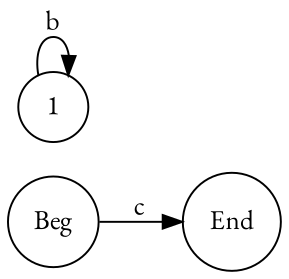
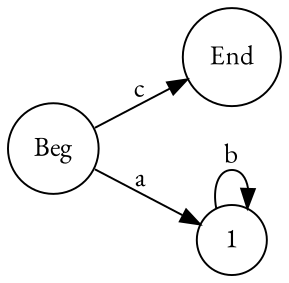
edge "Beg" -> "1": added, label "a"
